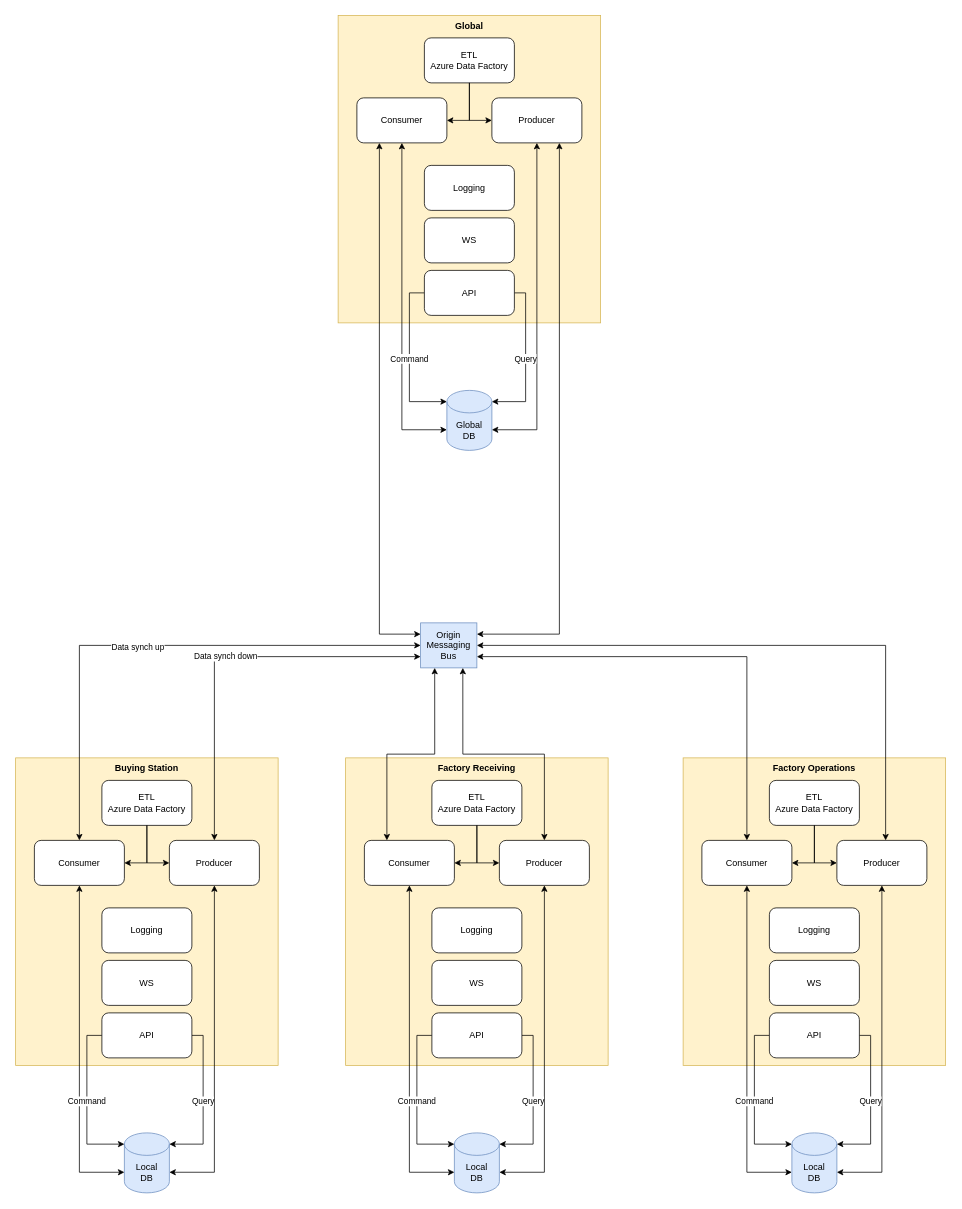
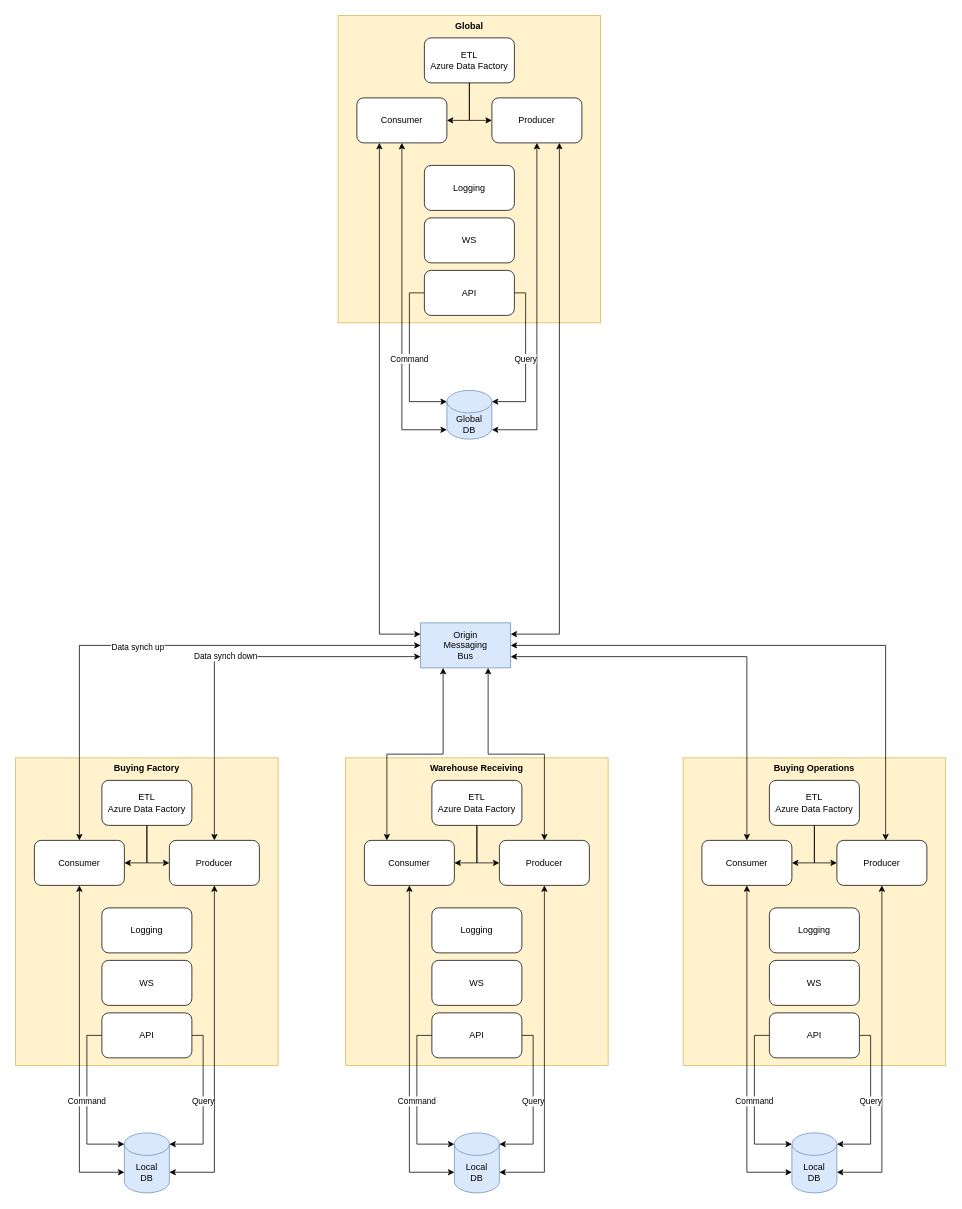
node "Global DB": size 45x60 -> 45x49
node "Origin Messaging Bus": size 56x45 -> 90x45
node "Buying Station": label "Buying Station" -> "Buying Factory"
node "Factory Receiving": label "Factory Receiving" -> "Warehouse Receiving"
node "Factory Operations": label "Factory Operations" -> "Buying Operations"
